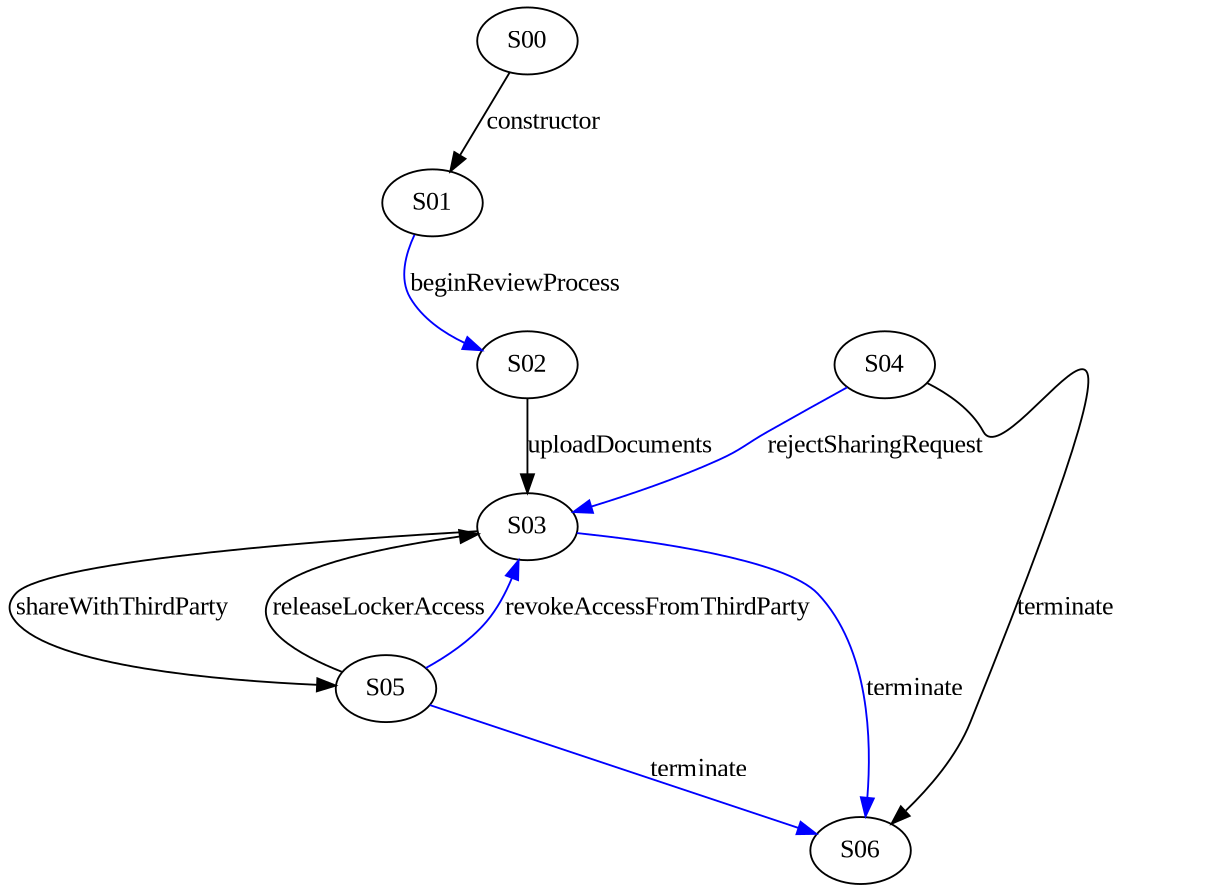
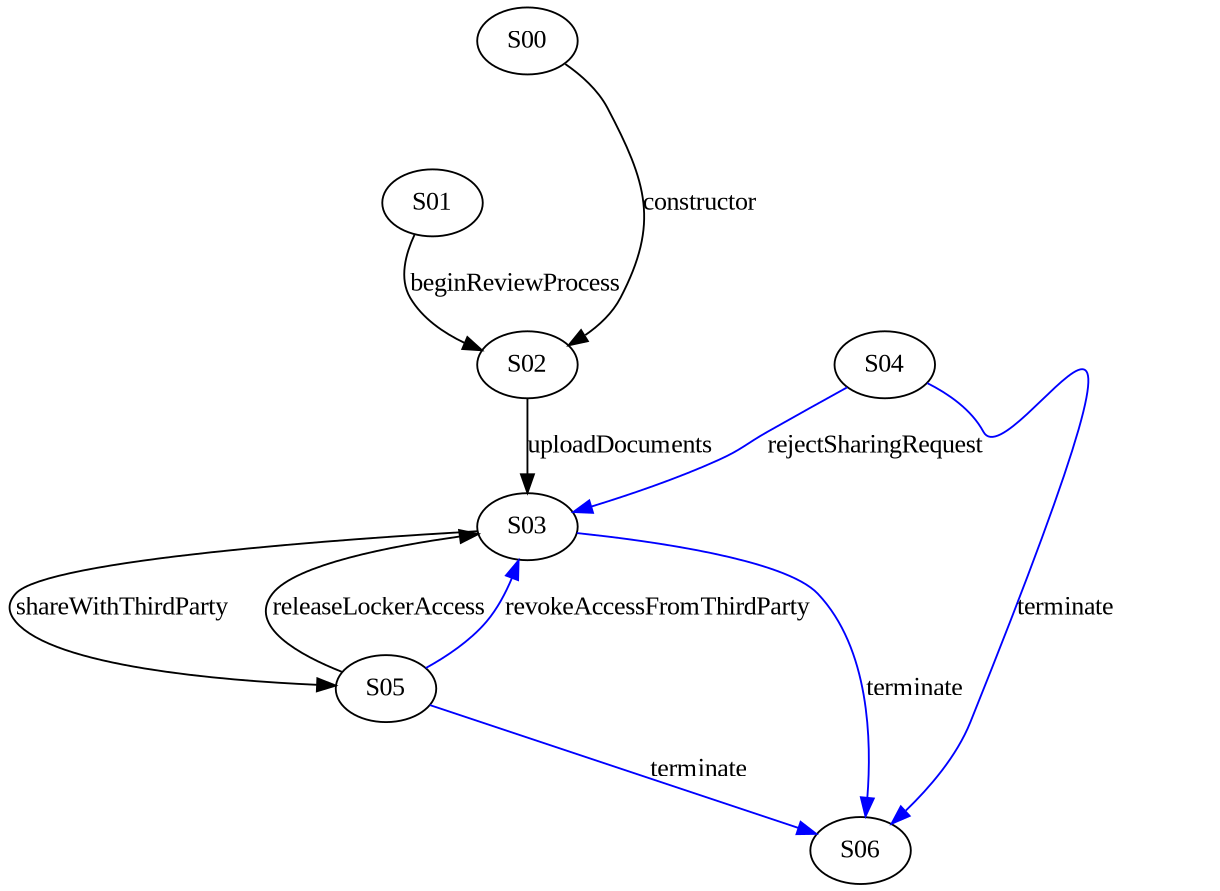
edge "S00" -> "S01": now "S00" -> "S02"
edge "S01" -> "S02": color blue -> black
edge "S04" -> "S06": color black -> blue
